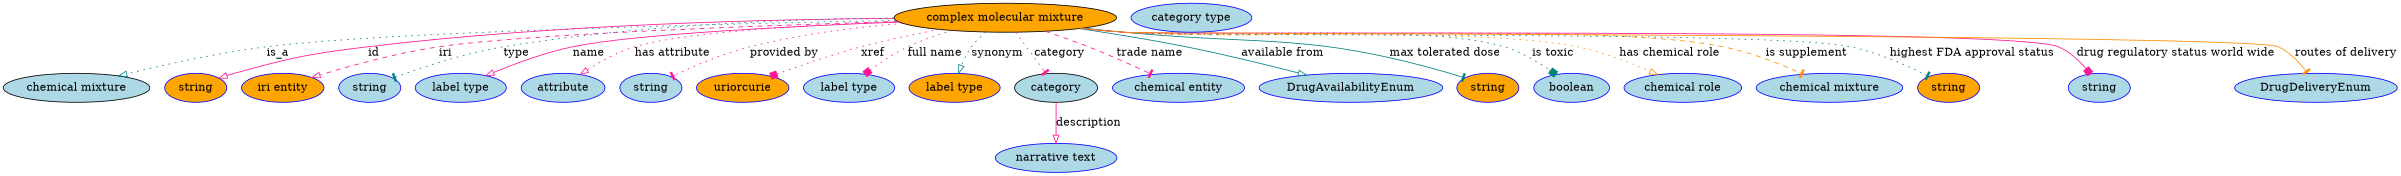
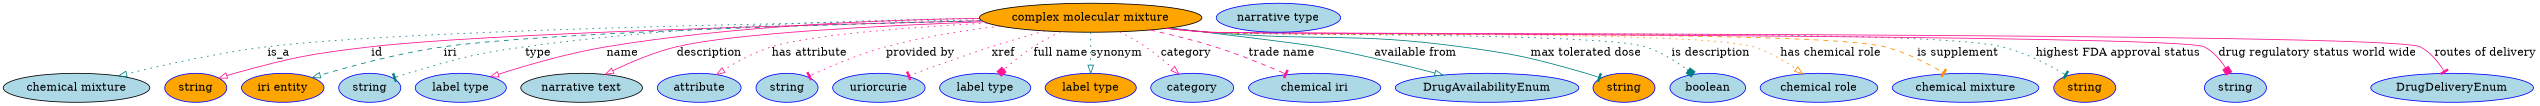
node "category type": label "category type" -> "narrative type"
edge "complex molecular mixture" -> "DrugDeliveryEnum": color darkorange -> deeppink
edge "complex molecular mixture" -> "iri entity": color deeppink -> teal
edge "complex molecular mixture" -> "uriorcurie": arrowhead box -> tee
edge "complex molecular mixture" -> "category": arrowhead tee -> onormal
edge "complex molecular mixture" -> "boolean": label "is toxic" -> "is description"
node "uriorcurie": fillcolor orange -> lightblue
node "category": color black -> blue
node "chemical entity": label "chemical entity" -> "chemical iri"
edge "category" -> "narrative text": now "complex molecular mixture" -> "narrative text"
node "narrative text": color blue -> black
